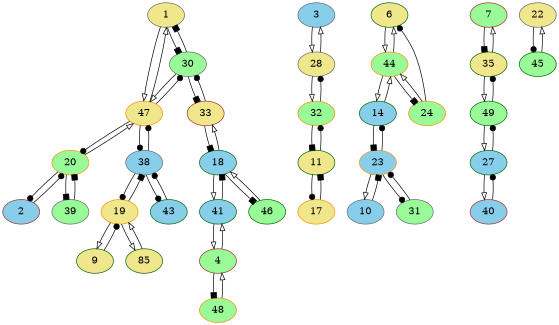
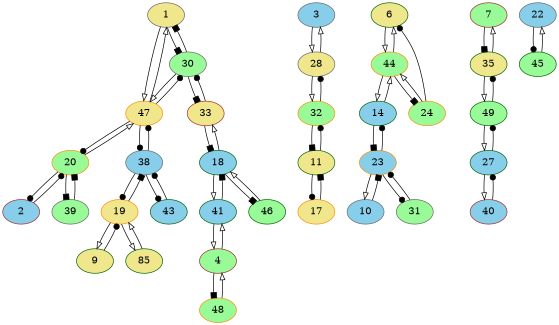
node "22": fillcolor khaki -> skyblue
